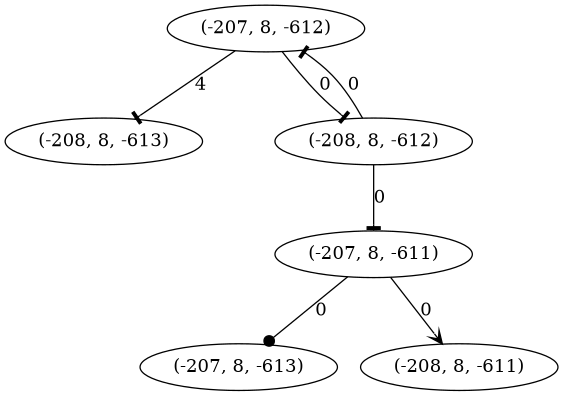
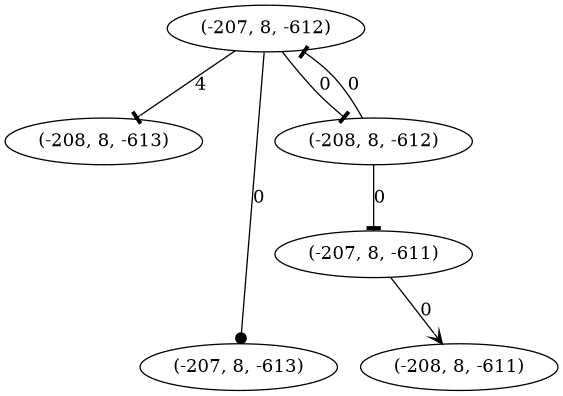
edge "(-207, 8, -611)" -> "(-207, 8, -613)": now "(-207, 8, -612)" -> "(-207, 8, -613)"
